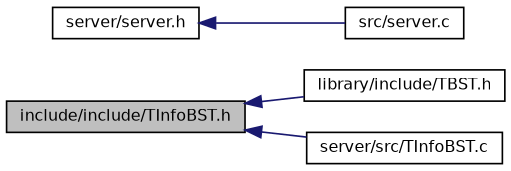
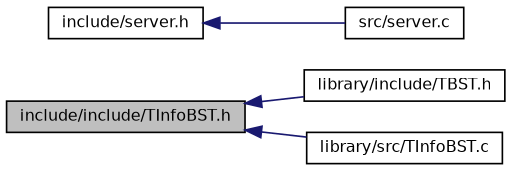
node "server/server.h": label "server/server.h" -> "include/server.h"
node "server/src/TInfoBST.c": label "server/src/TInfoBST.c" -> "library/src/TInfoBST.c"
